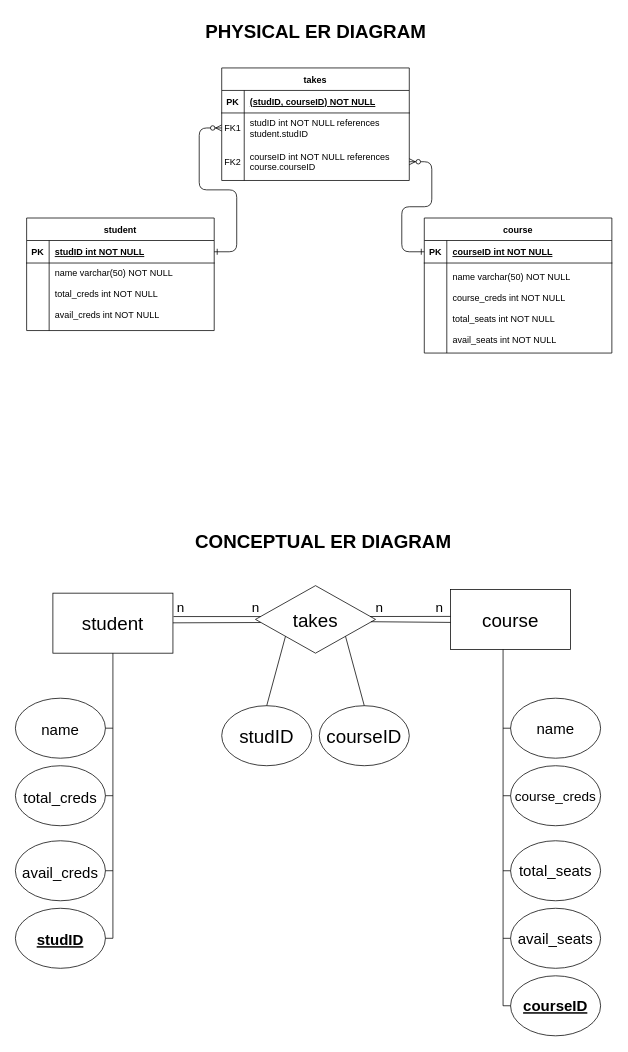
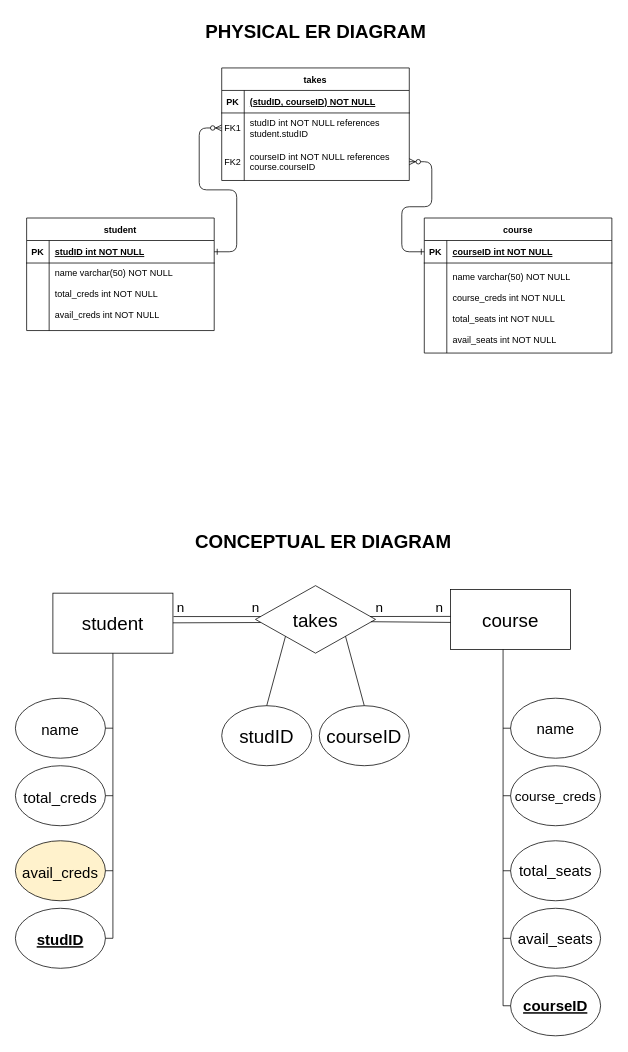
node "avail_creds": fillcolor #ffffff -> #fff2cc
